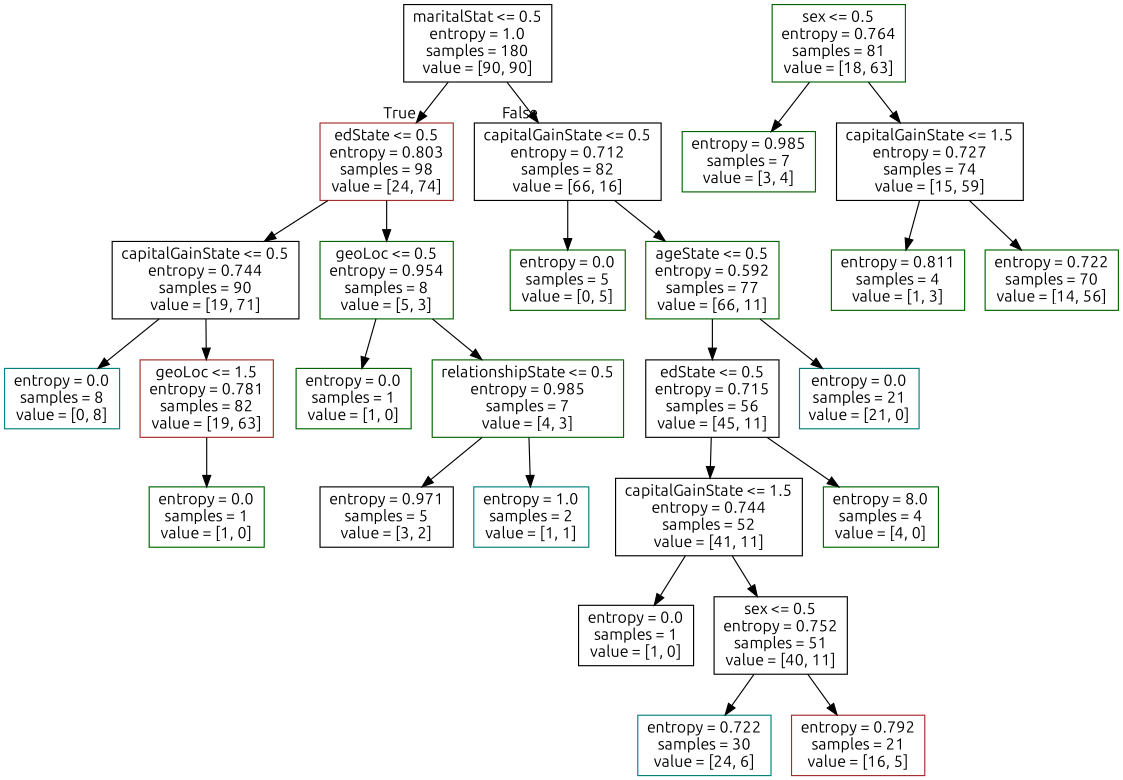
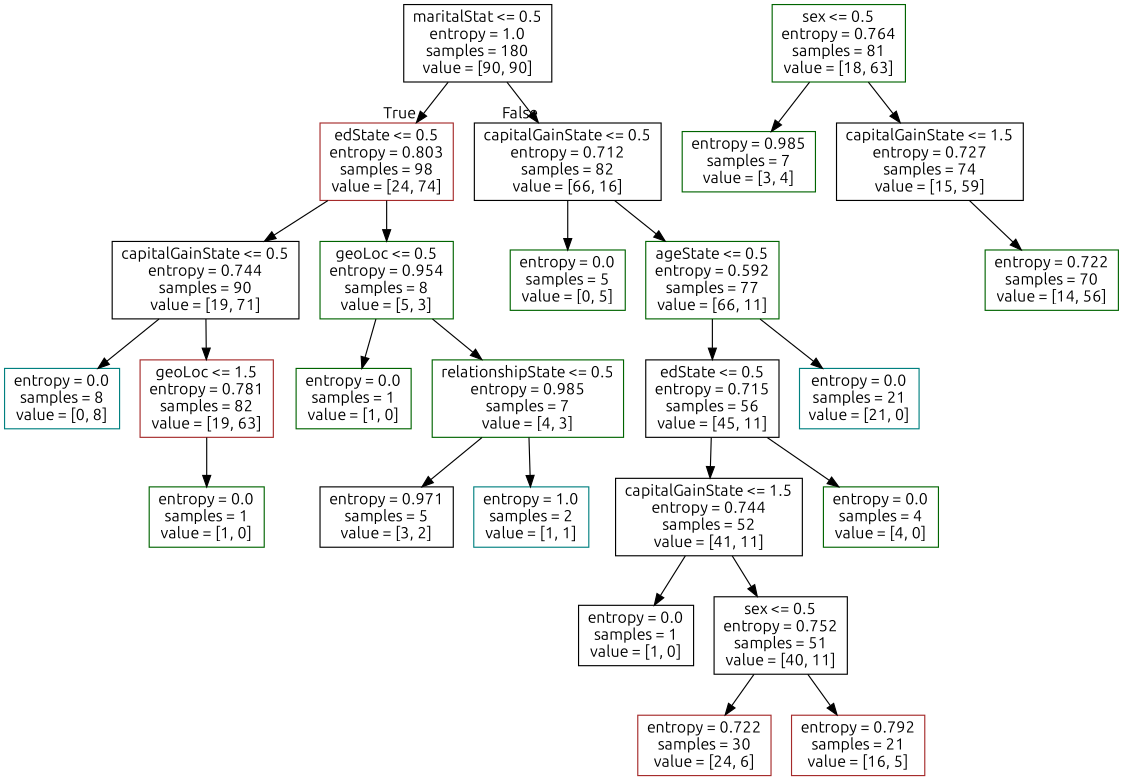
node "entropy = 0.811 samples = 4 value = [1, 3]": removed
node "entropy = 8.0 samples = 4 value = [4, 0]": label "entropy = 8.0 samples = 4 value = [4, 0]" -> "entropy = 0.0 samples = 4 value = [4, 0]"
node "entropy = 0.722 samples = 30 value = [24, 6]": color teal -> brown
